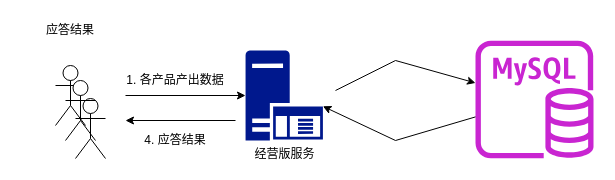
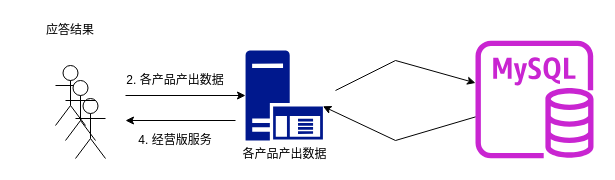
node "1. 各产品产出数据": label "1. 各产品产出数据" -> "2. 各产品产出数据"
node "4. 应答结果": label "4. 应答结果" -> "4. 经营版服务"
node "经营版服务": label "经营版服务" -> "各产品产出数据"
